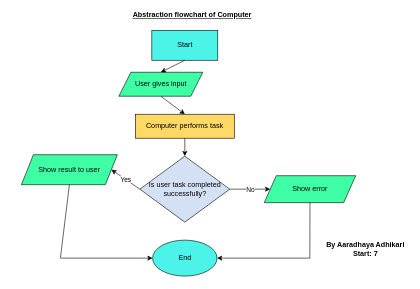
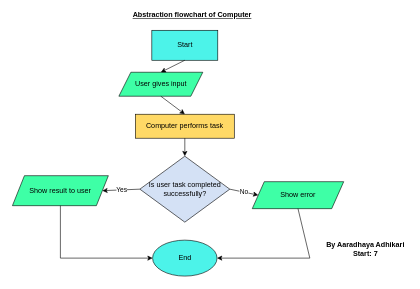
node "Show result to user": moved (69, 170) -> (60, 191)
node "Show error": moved (310, 189) -> (298, 195)
